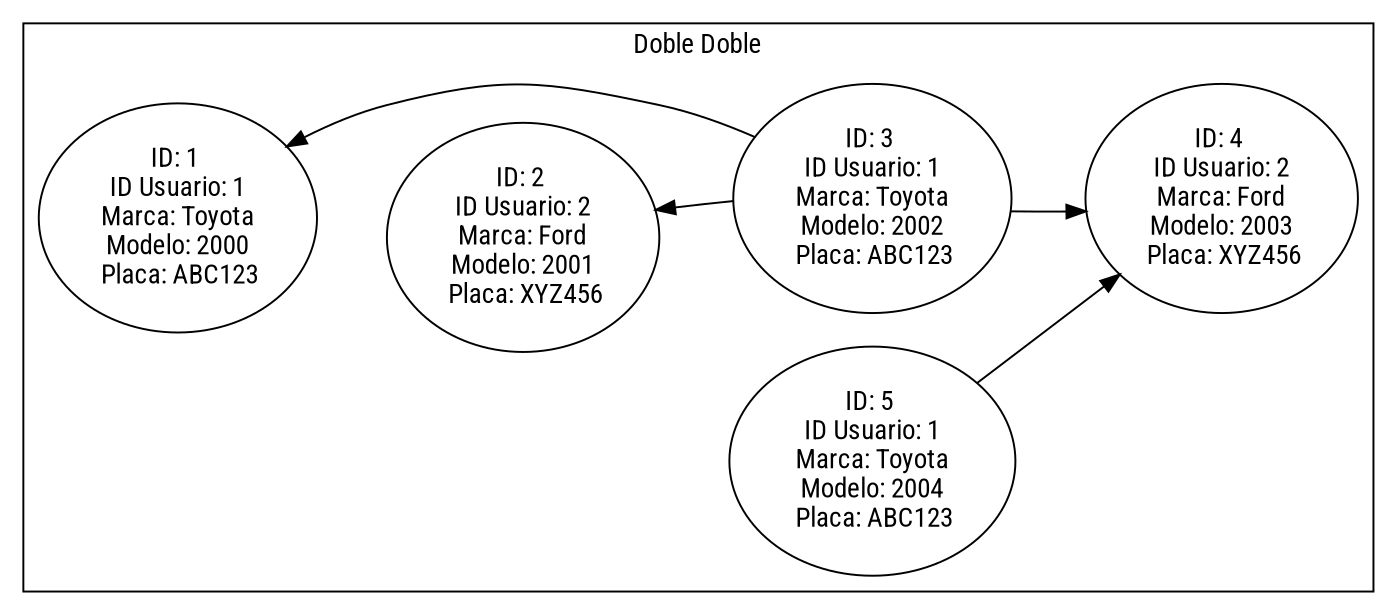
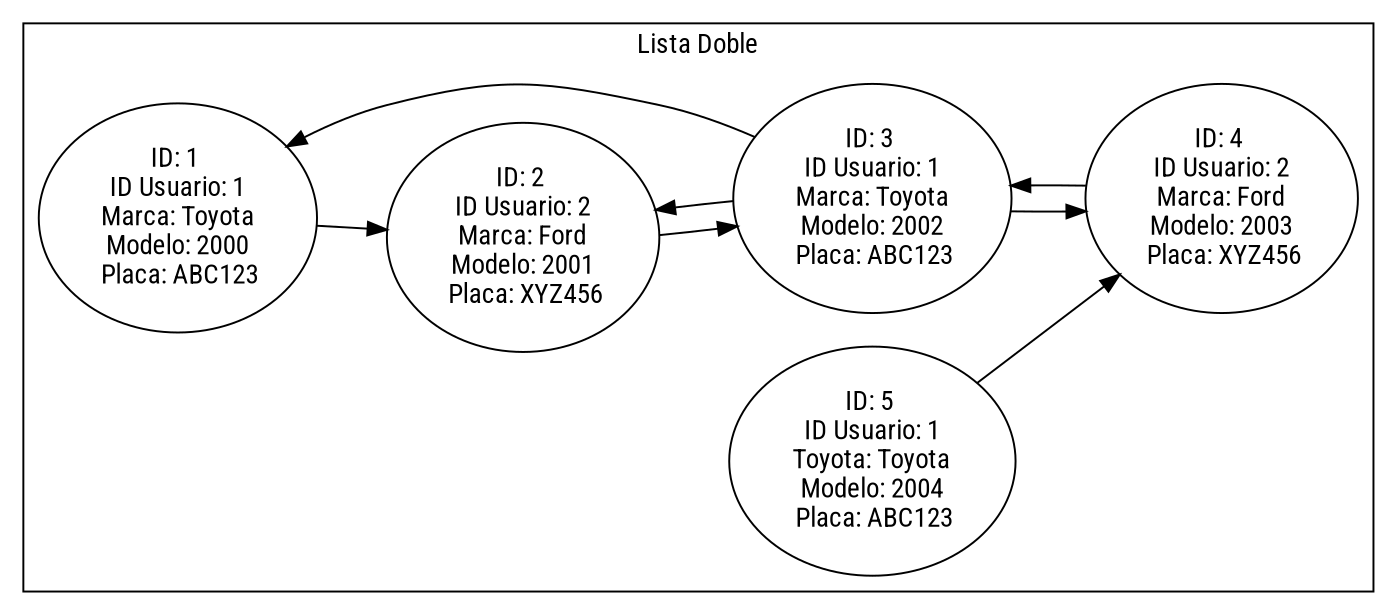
cluster "Doble Doble": label "Doble Doble" -> "Lista Doble"
edge "ID: 4 ID Usuario: 2 Marca: Ford Modelo: 2003 Placa: XYZ456" -> "ID: 3 ID Usuario: 1 Marca: Toyota Modelo: 2002 Placa: ABC123": added
edge "ID: 1 ID Usuario: 1 Marca: Toyota Modelo: 2000 Placa: ABC123" -> "ID: 2 ID Usuario: 2 Marca: Ford Modelo: 2001 Placa: XYZ456": added
edge "ID: 2 ID Usuario: 2 Marca: Ford Modelo: 2001 Placa: XYZ456" -> "ID: 3 ID Usuario: 1 Marca: Toyota Modelo: 2002 Placa: ABC123": added
node "ID: 5 ID Usuario: 1 Marca: Toyota Modelo: 2004 Placa: ABC123": label "ID: 5 ID Usuario: 1 Marca: Toyota Modelo: 2004 Placa: ABC123" -> "ID: 5 ID Usuario: 1 Toyota: Toyota Modelo: 2004 Placa: ABC123"
